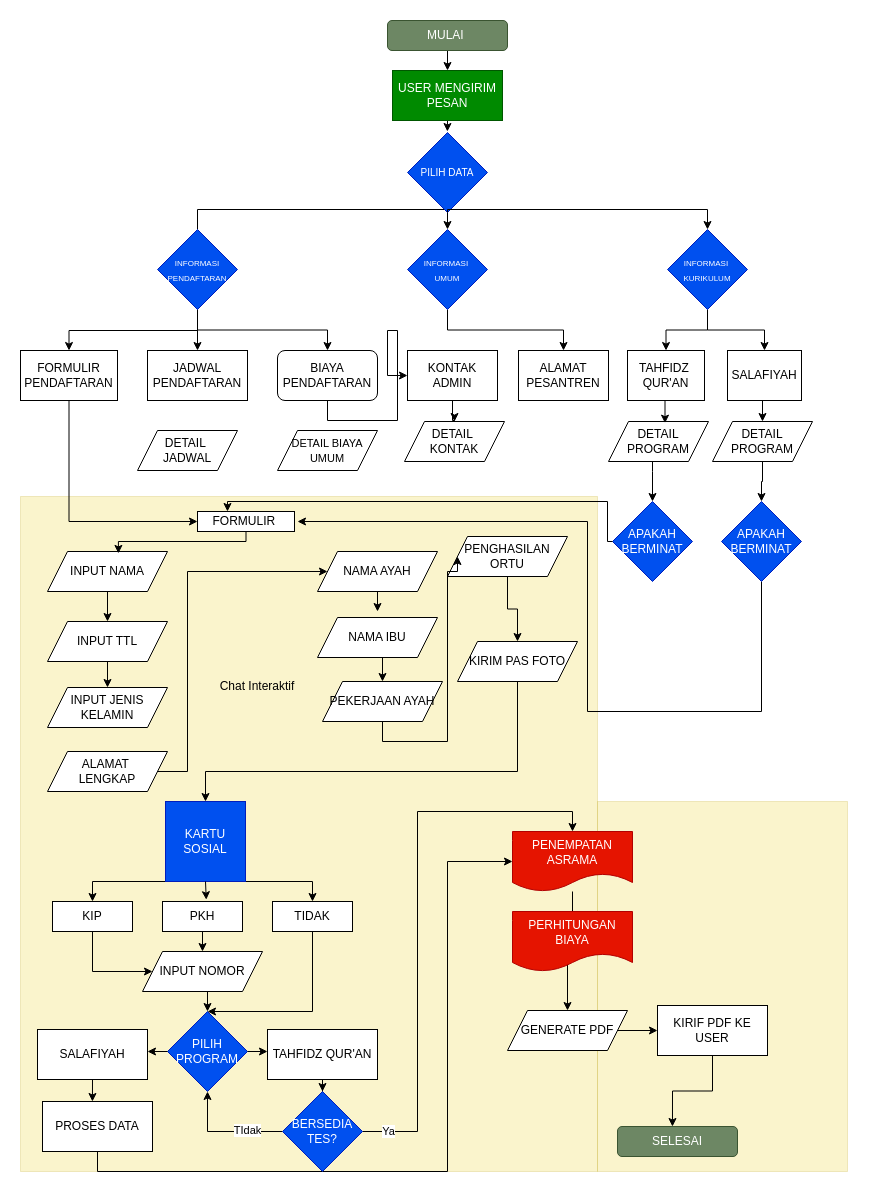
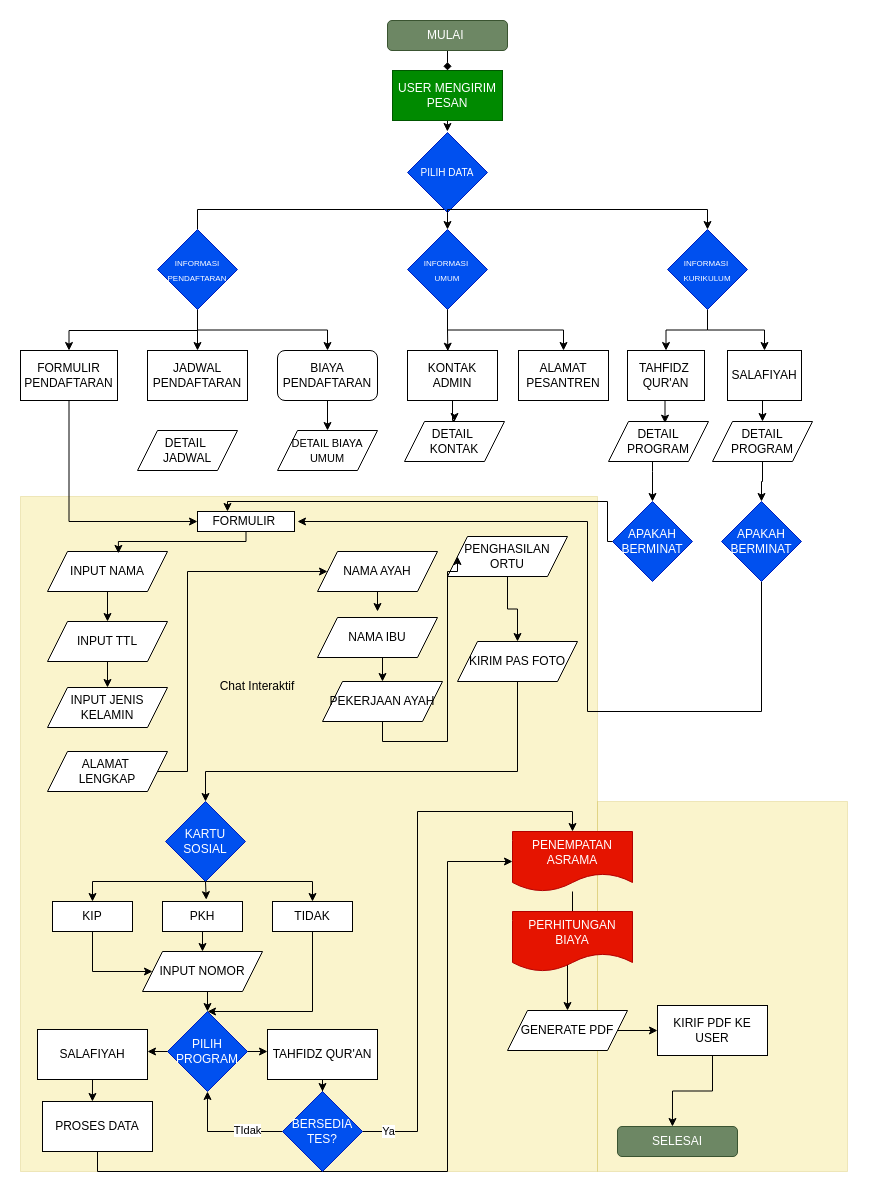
edge "MULAI" -> "USER MENGIRIM PESAN": arrowhead classic -> diamond
edge "INFORMASI UMUM" -> "KONTAK ADMIN": added
edge "BIAYA PENDAFTARAN" -> "KONTAK ADMIN": now "BIAYA PENDAFTARAN" -> "DETAIL BIAYA UMUM"
node "KARTU SOSIAL": shape rectangle -> diamond
